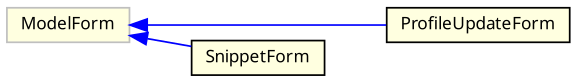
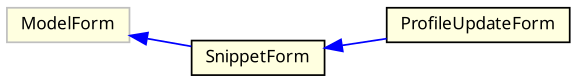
edge "ProfileUpdateForm" -> "ModelForm": now "ProfileUpdateForm" -> "SnippetForm"
